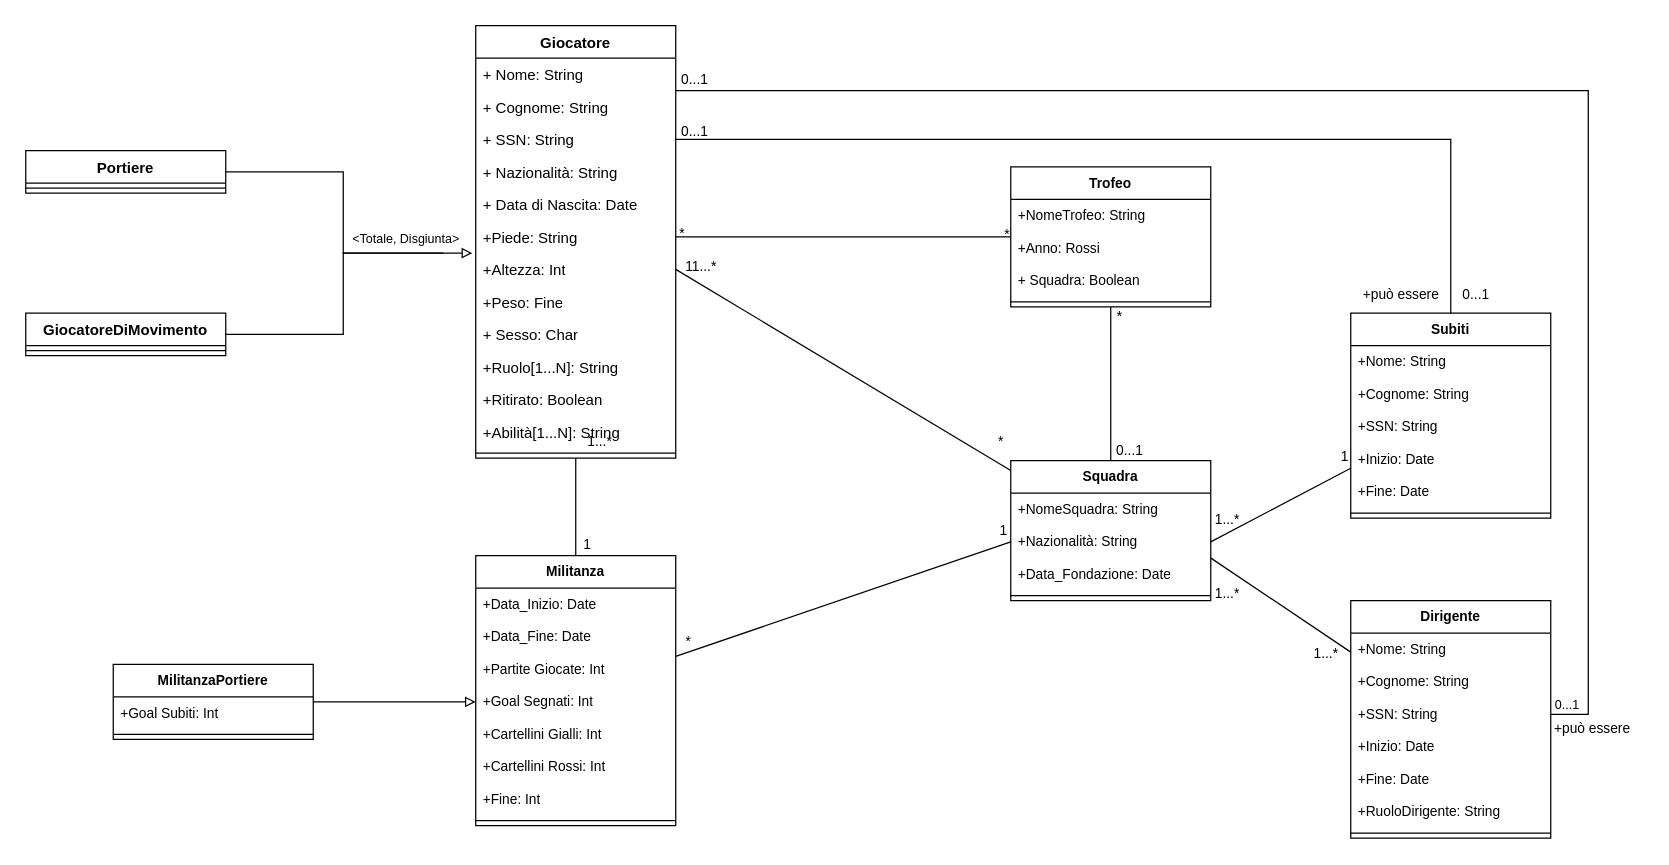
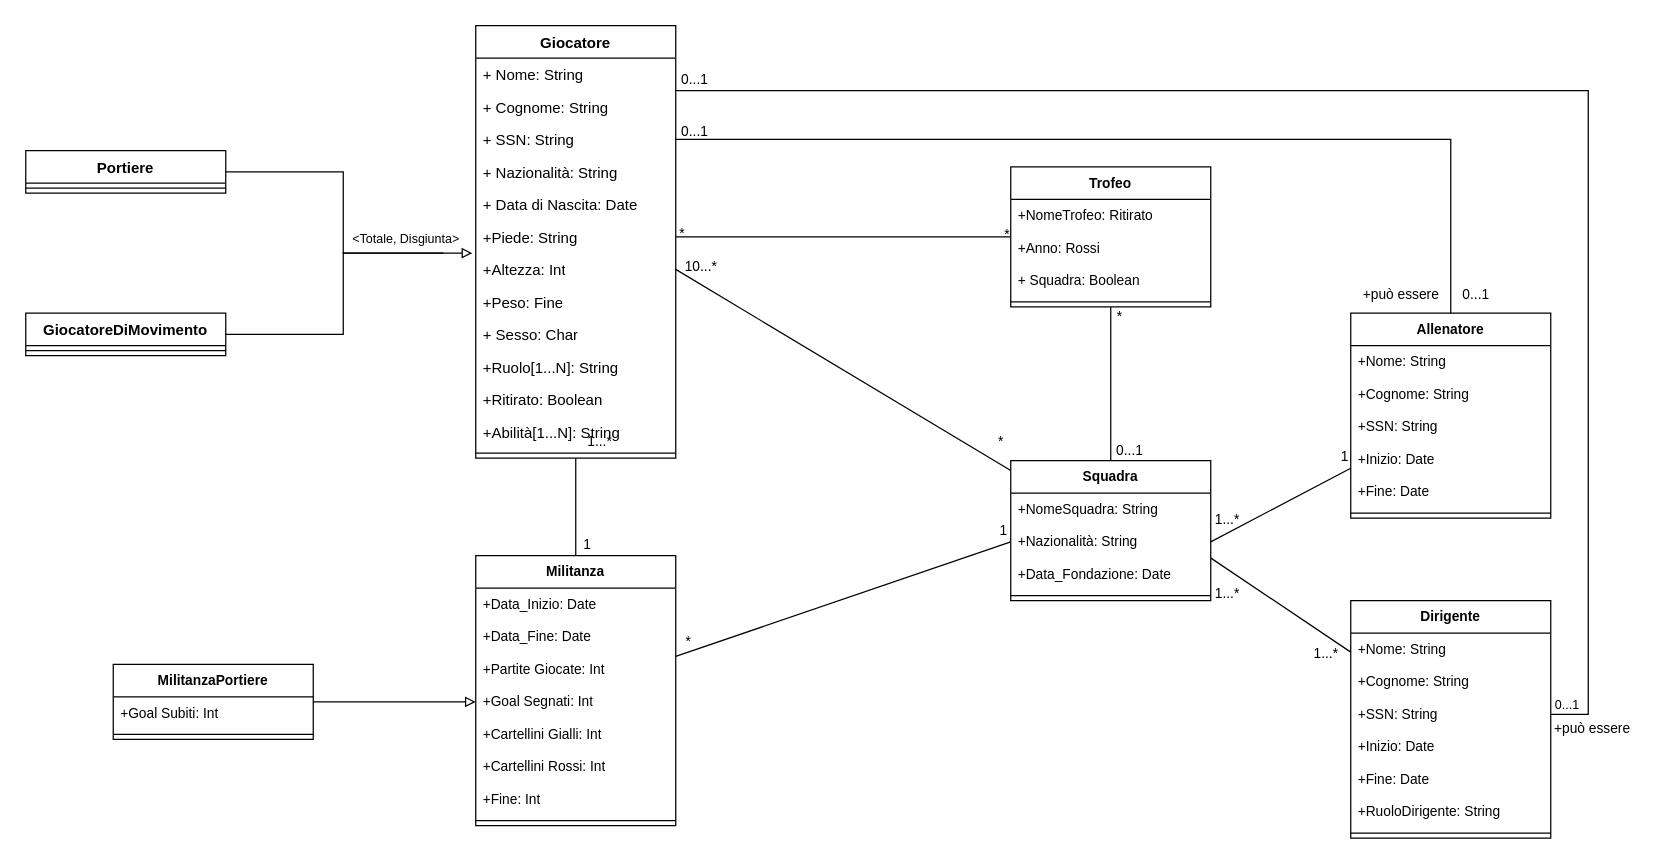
node "+NomeTrofeo: String": label "+NomeTrofeo: String" -> "+NomeTrofeo: Ritirato"
node "11...*": label "11...*" -> "10...*"
node "Subiti": label "Subiti" -> "Allenatore"
